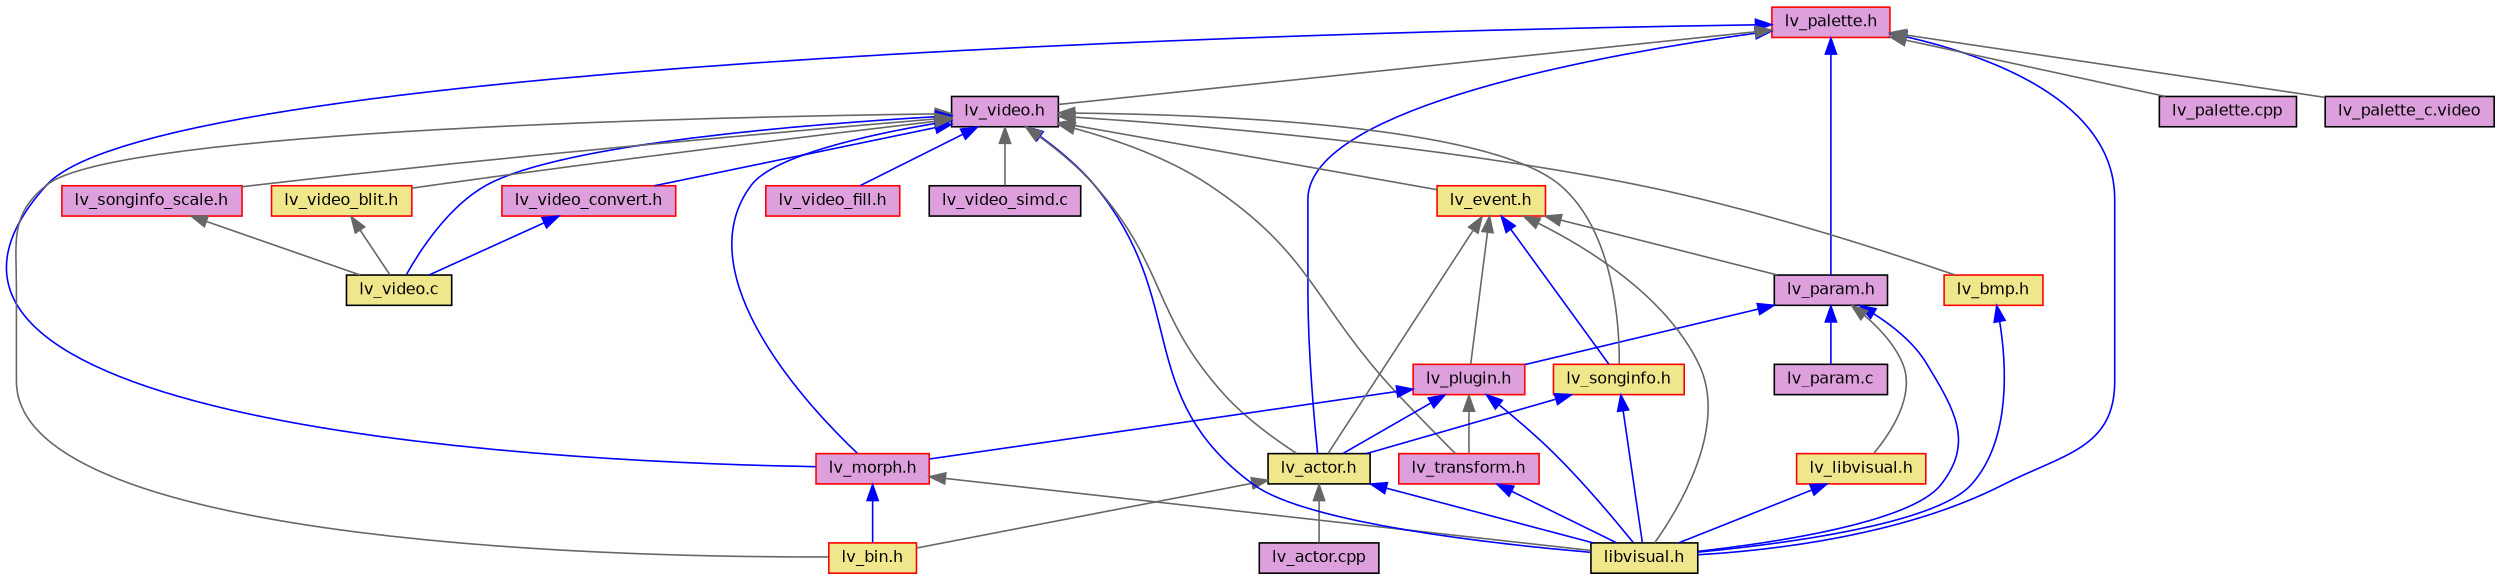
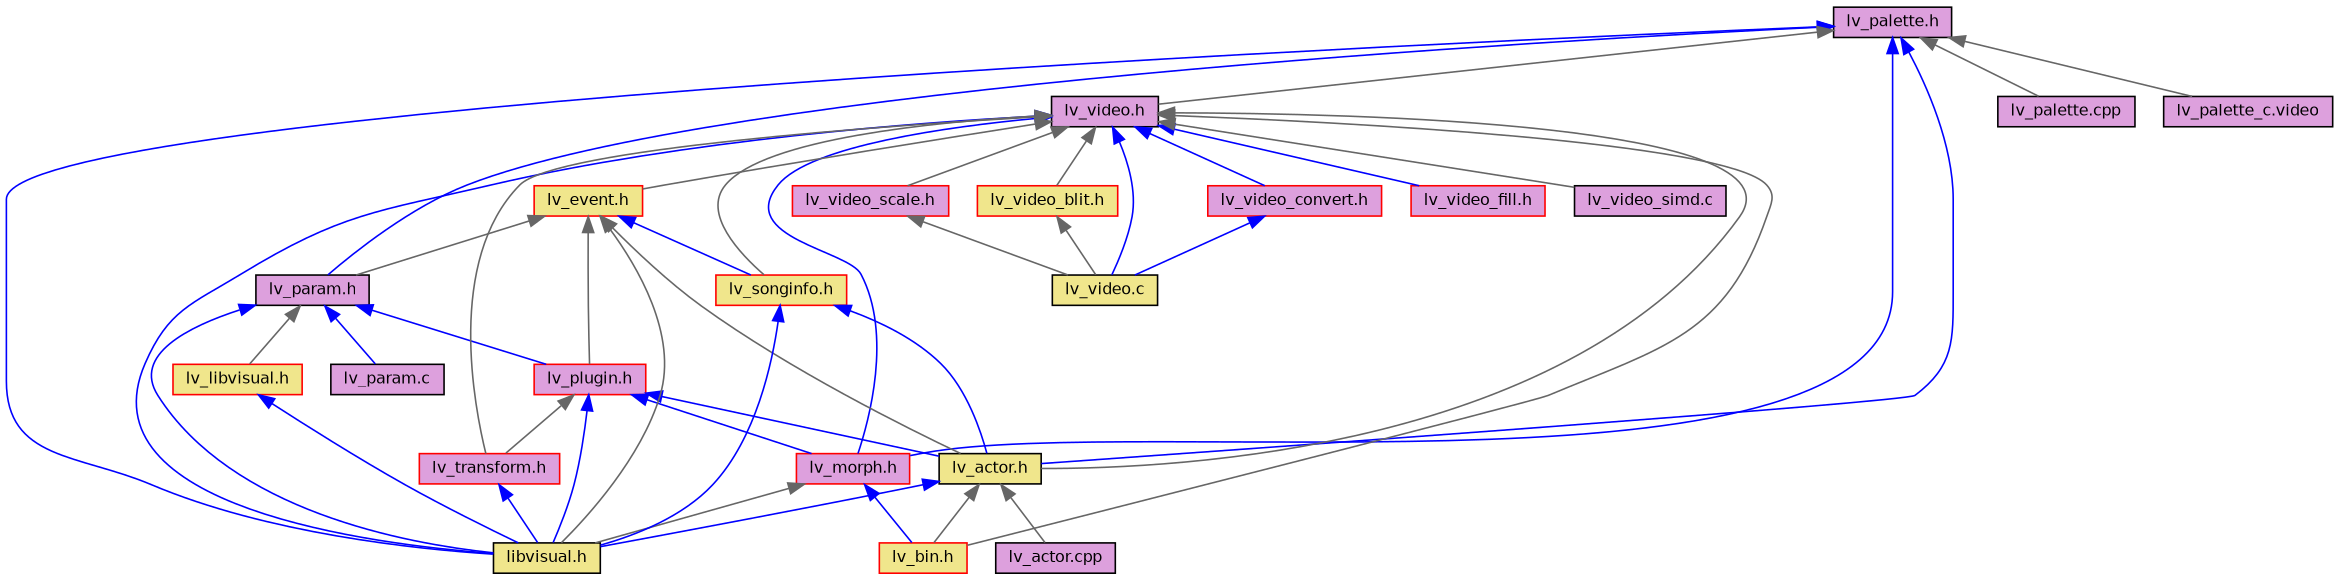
node "lv_palette.h": color red -> black
node "lv_songinfo_scale.h": label "lv_songinfo_scale.h" -> "lv_video_scale.h"
node "lv_bmp.h": removed
